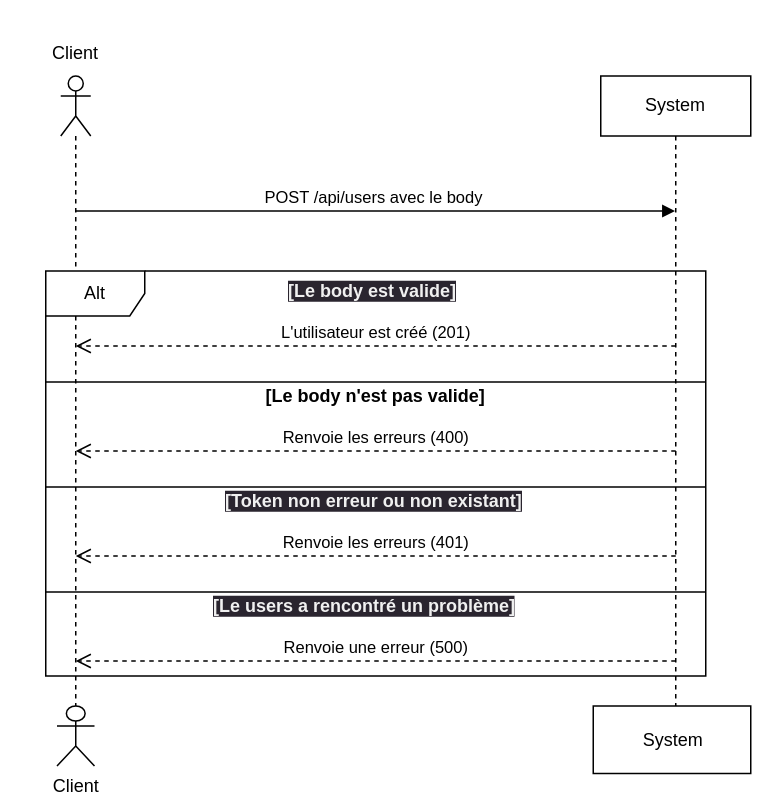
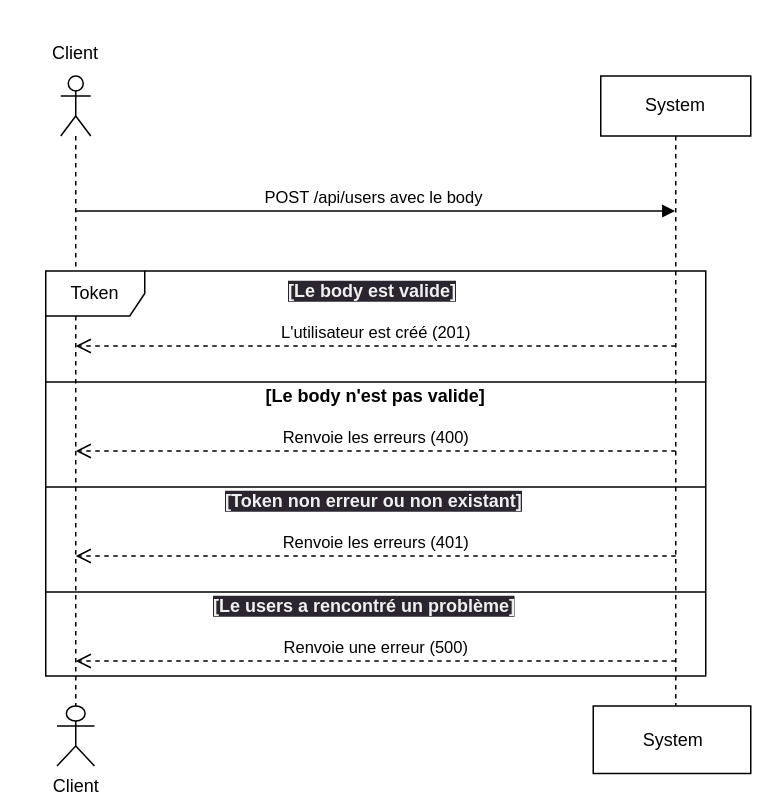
node "Alt": label "Alt" -> "Token"
